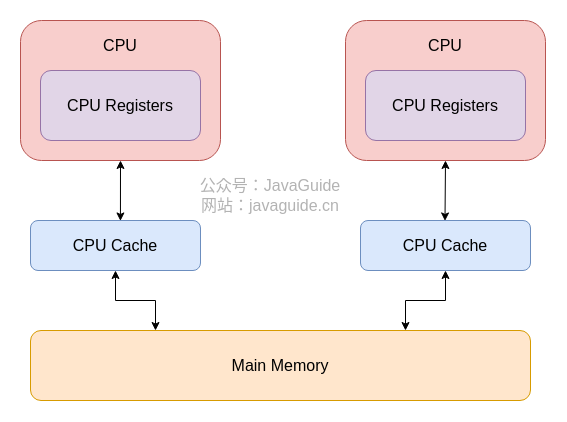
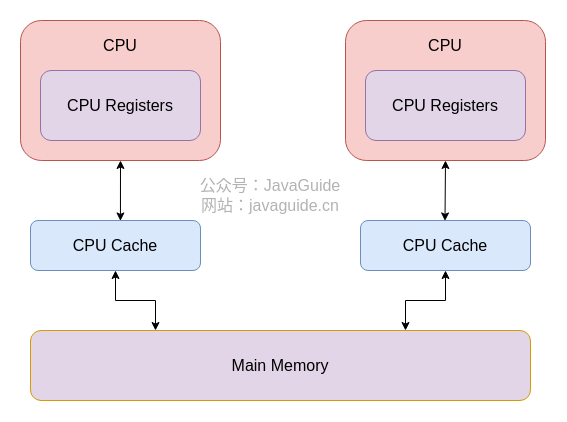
node "Main Memory": fillcolor #ffe6cc -> #e1d5e7
